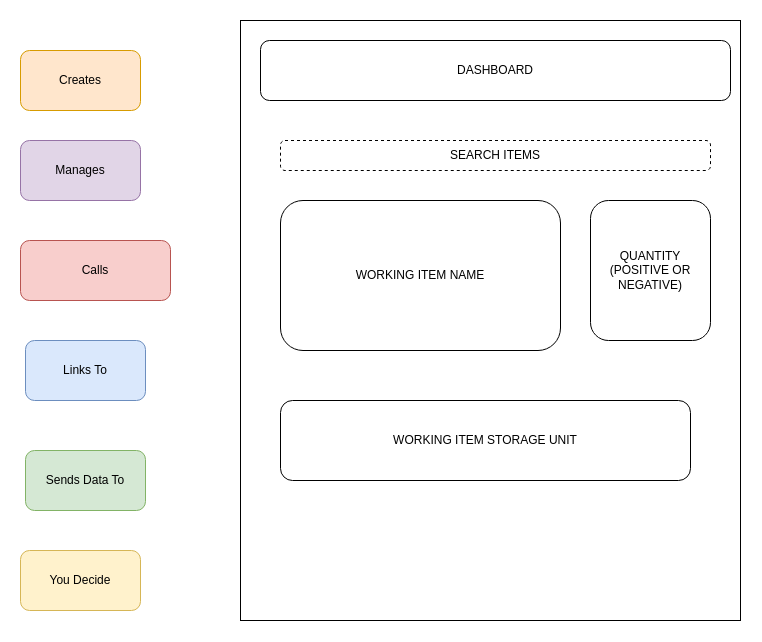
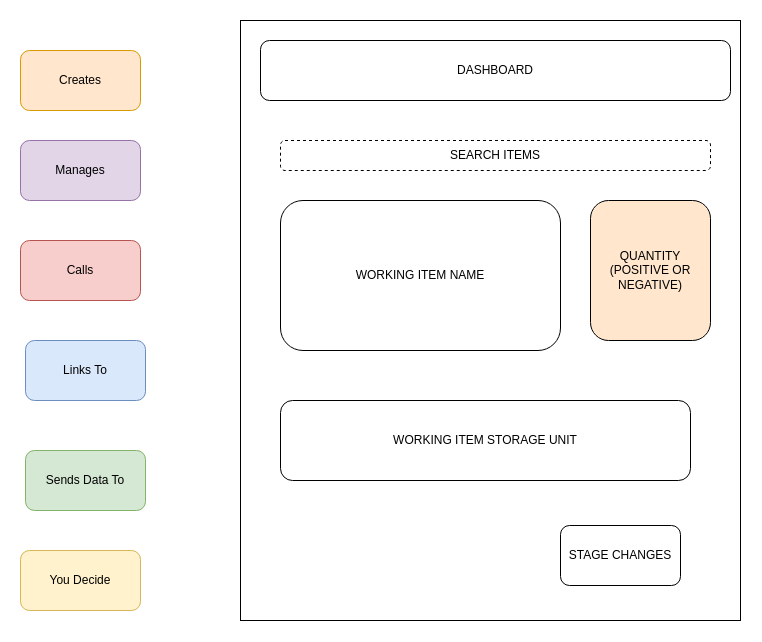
node "Calls": size 150x60 -> 120x60
node "QUANTITY (POSITIVE OR NEGATIVE)": fillcolor #ffffff -> #ffe6cc
node "STAGE CHANGES": added
